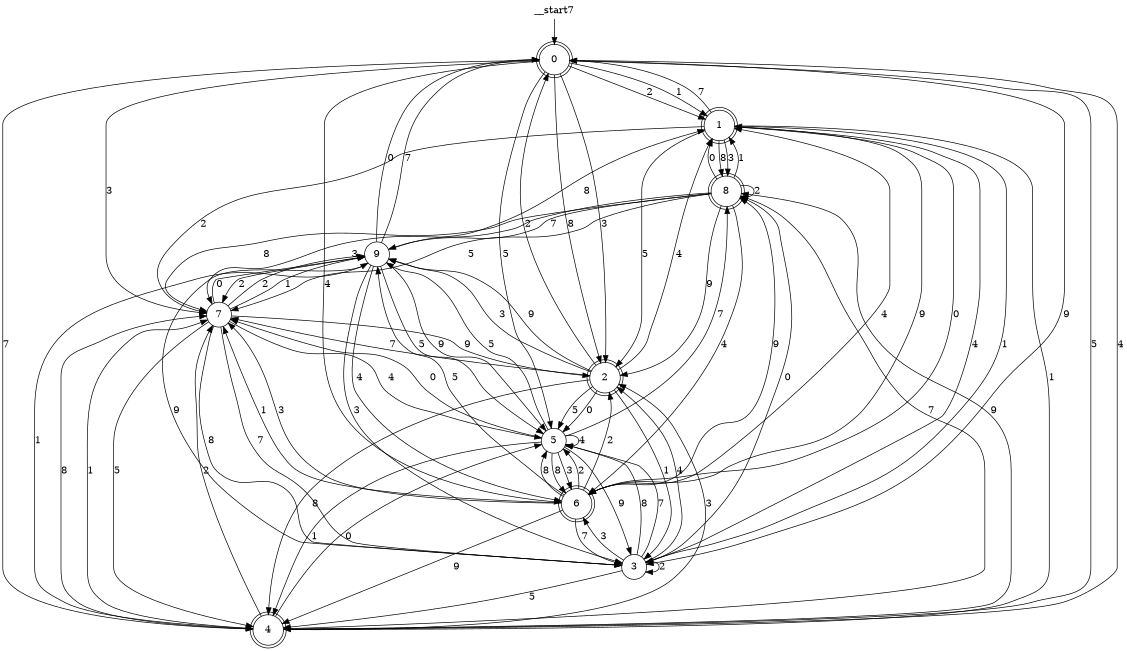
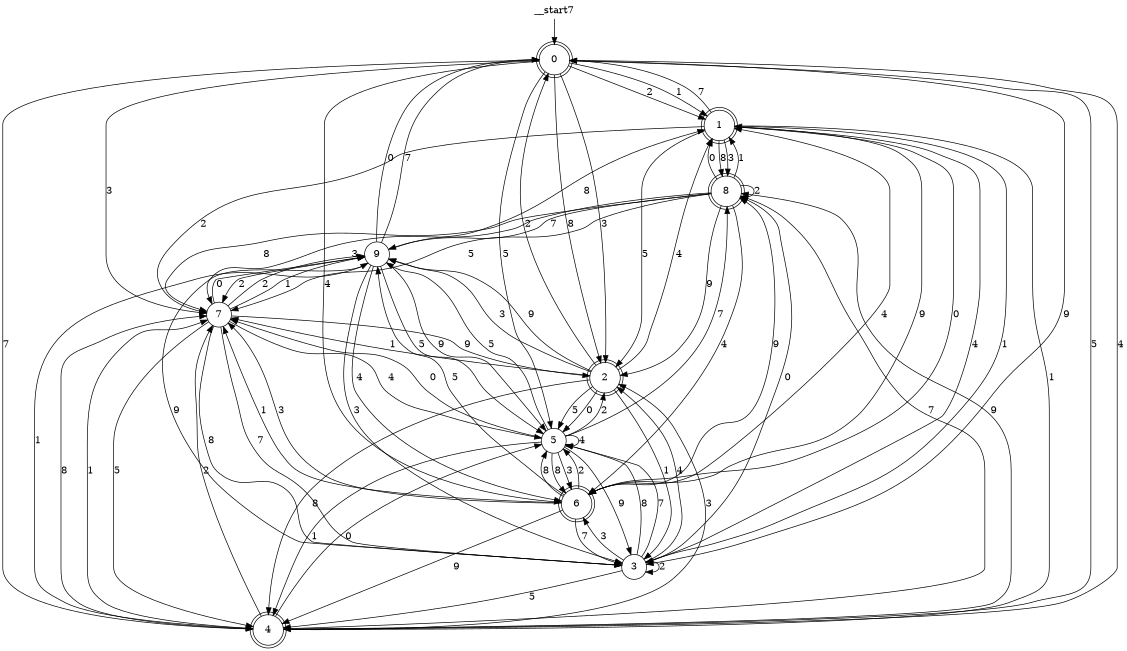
edge "2" -> "7": label "7" -> "1"
edge "6" -> "2": now "5" -> "2"
